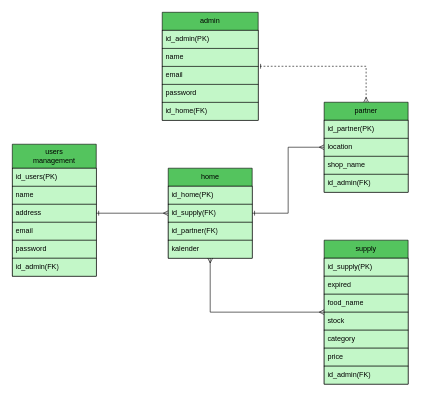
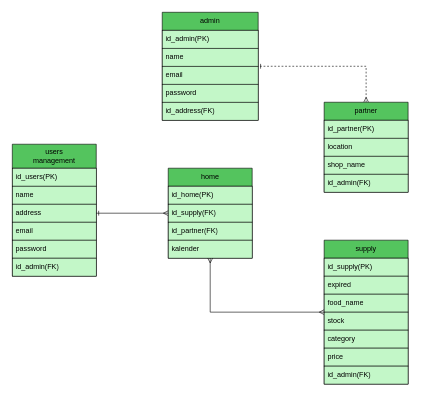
node "id_home(FK)": label "id_home(FK)" -> "id_address(FK)"
edge "location" -- "home": removed
